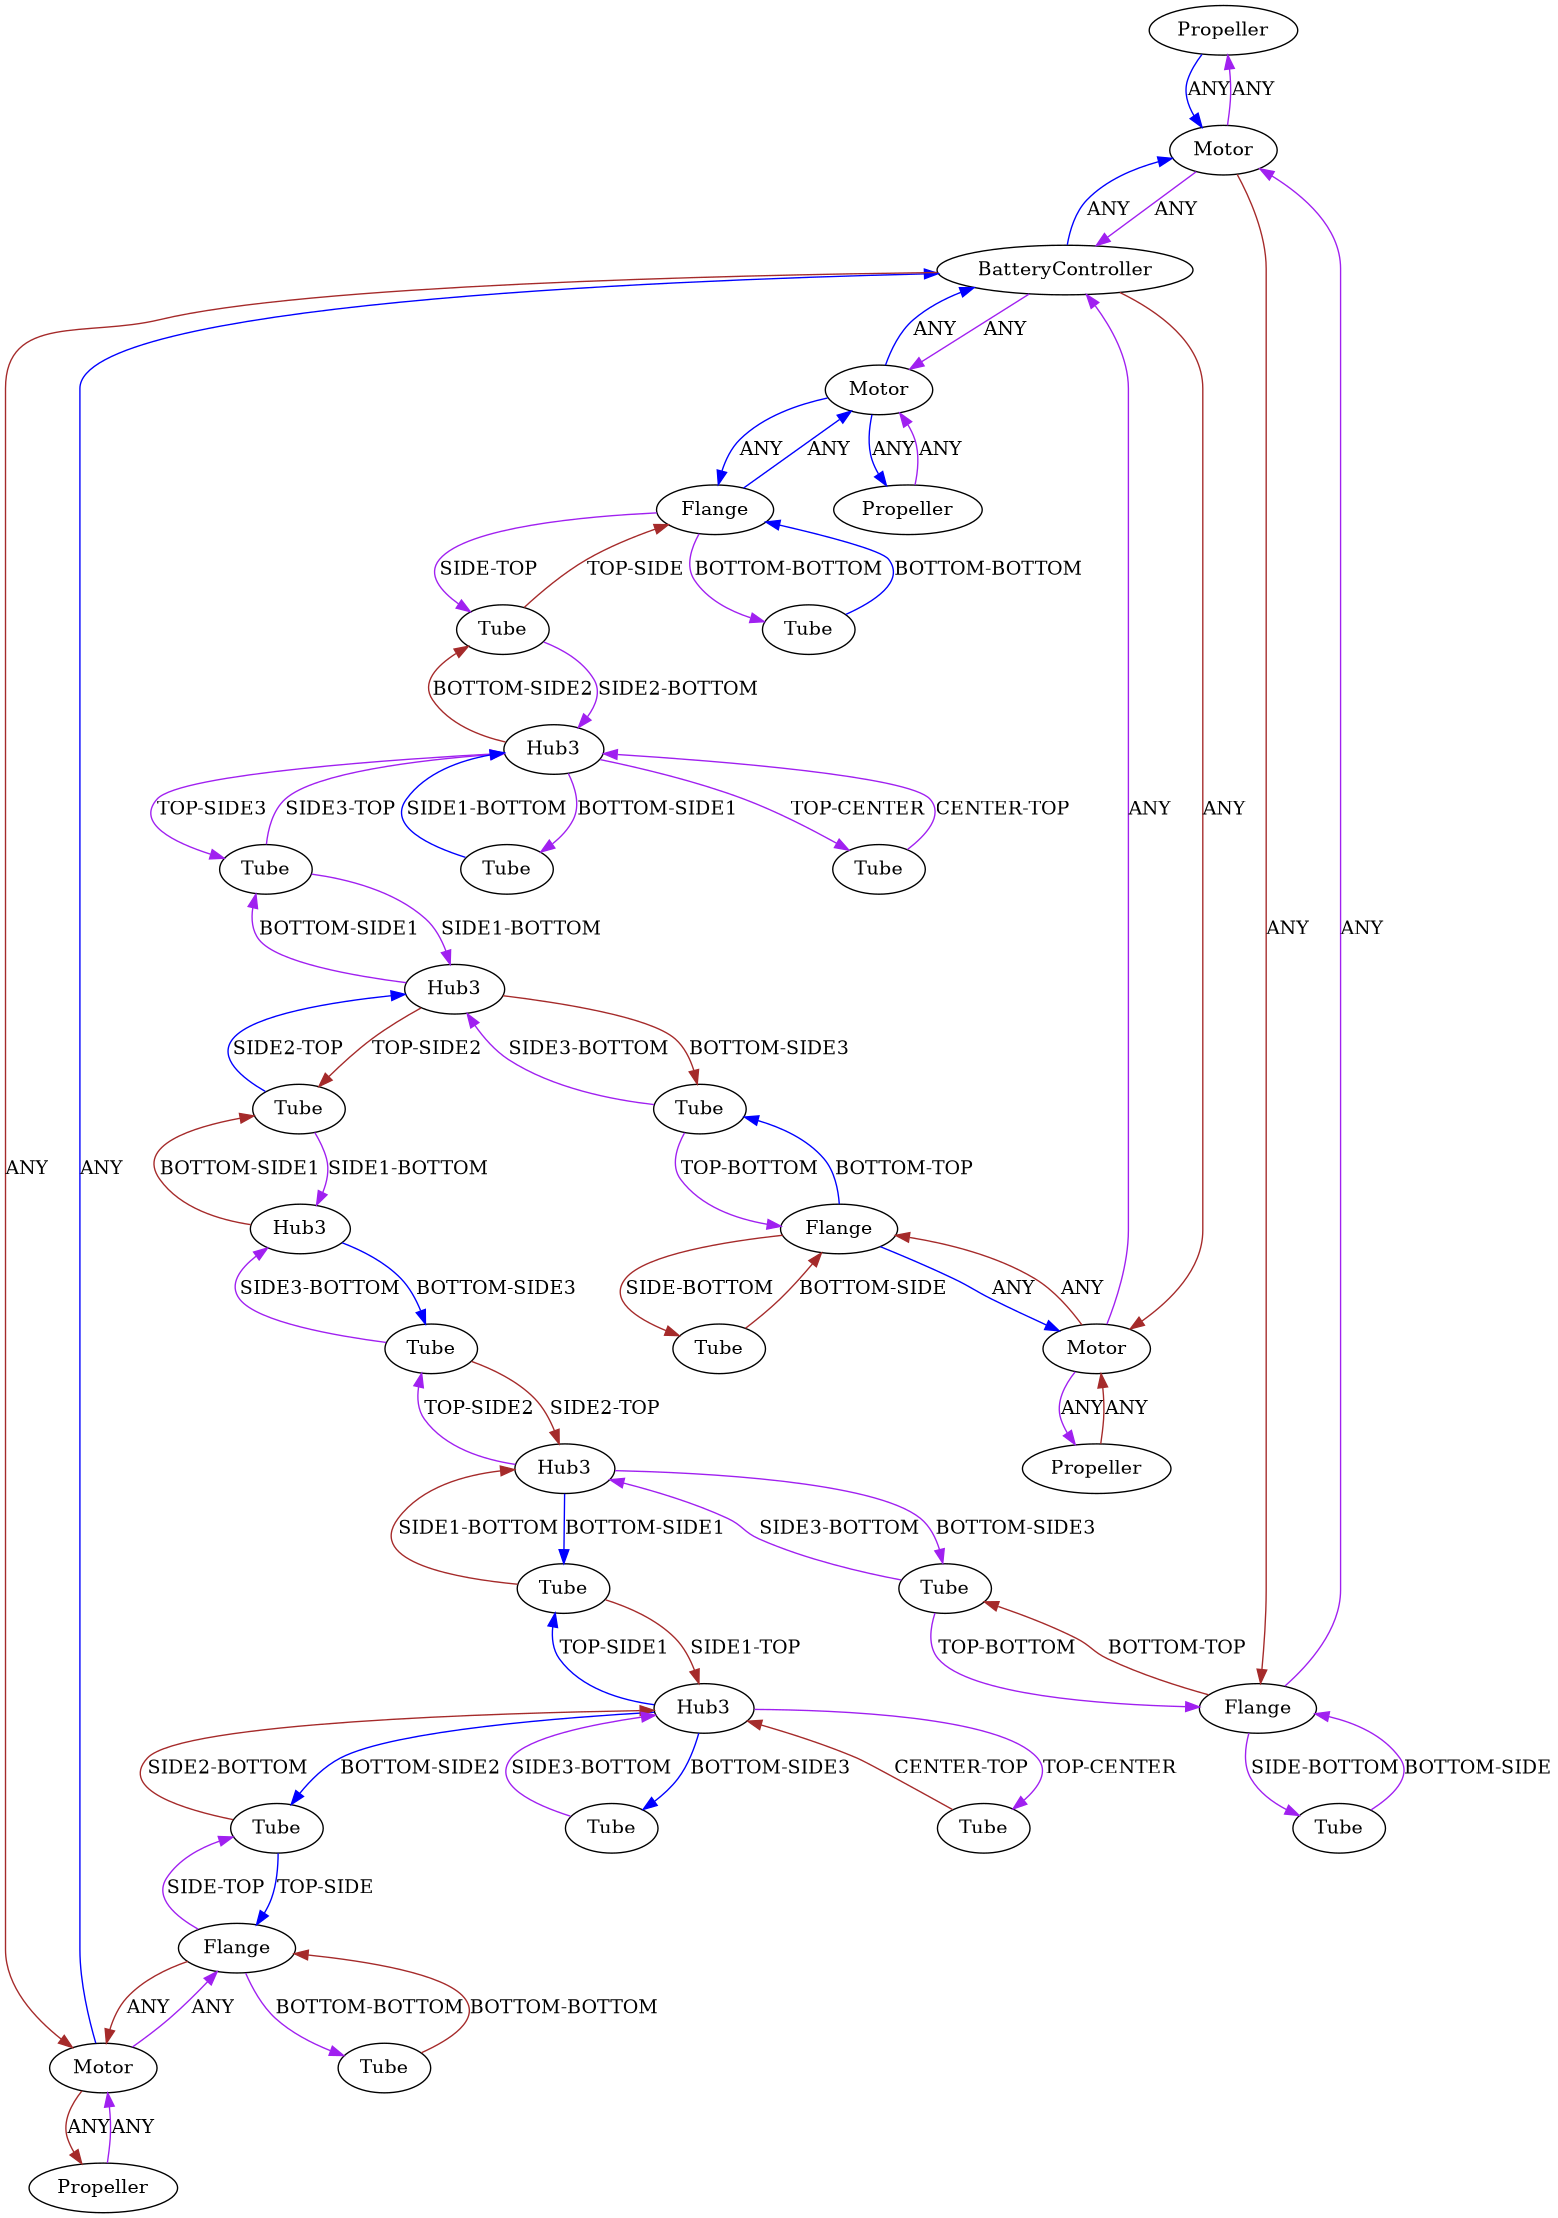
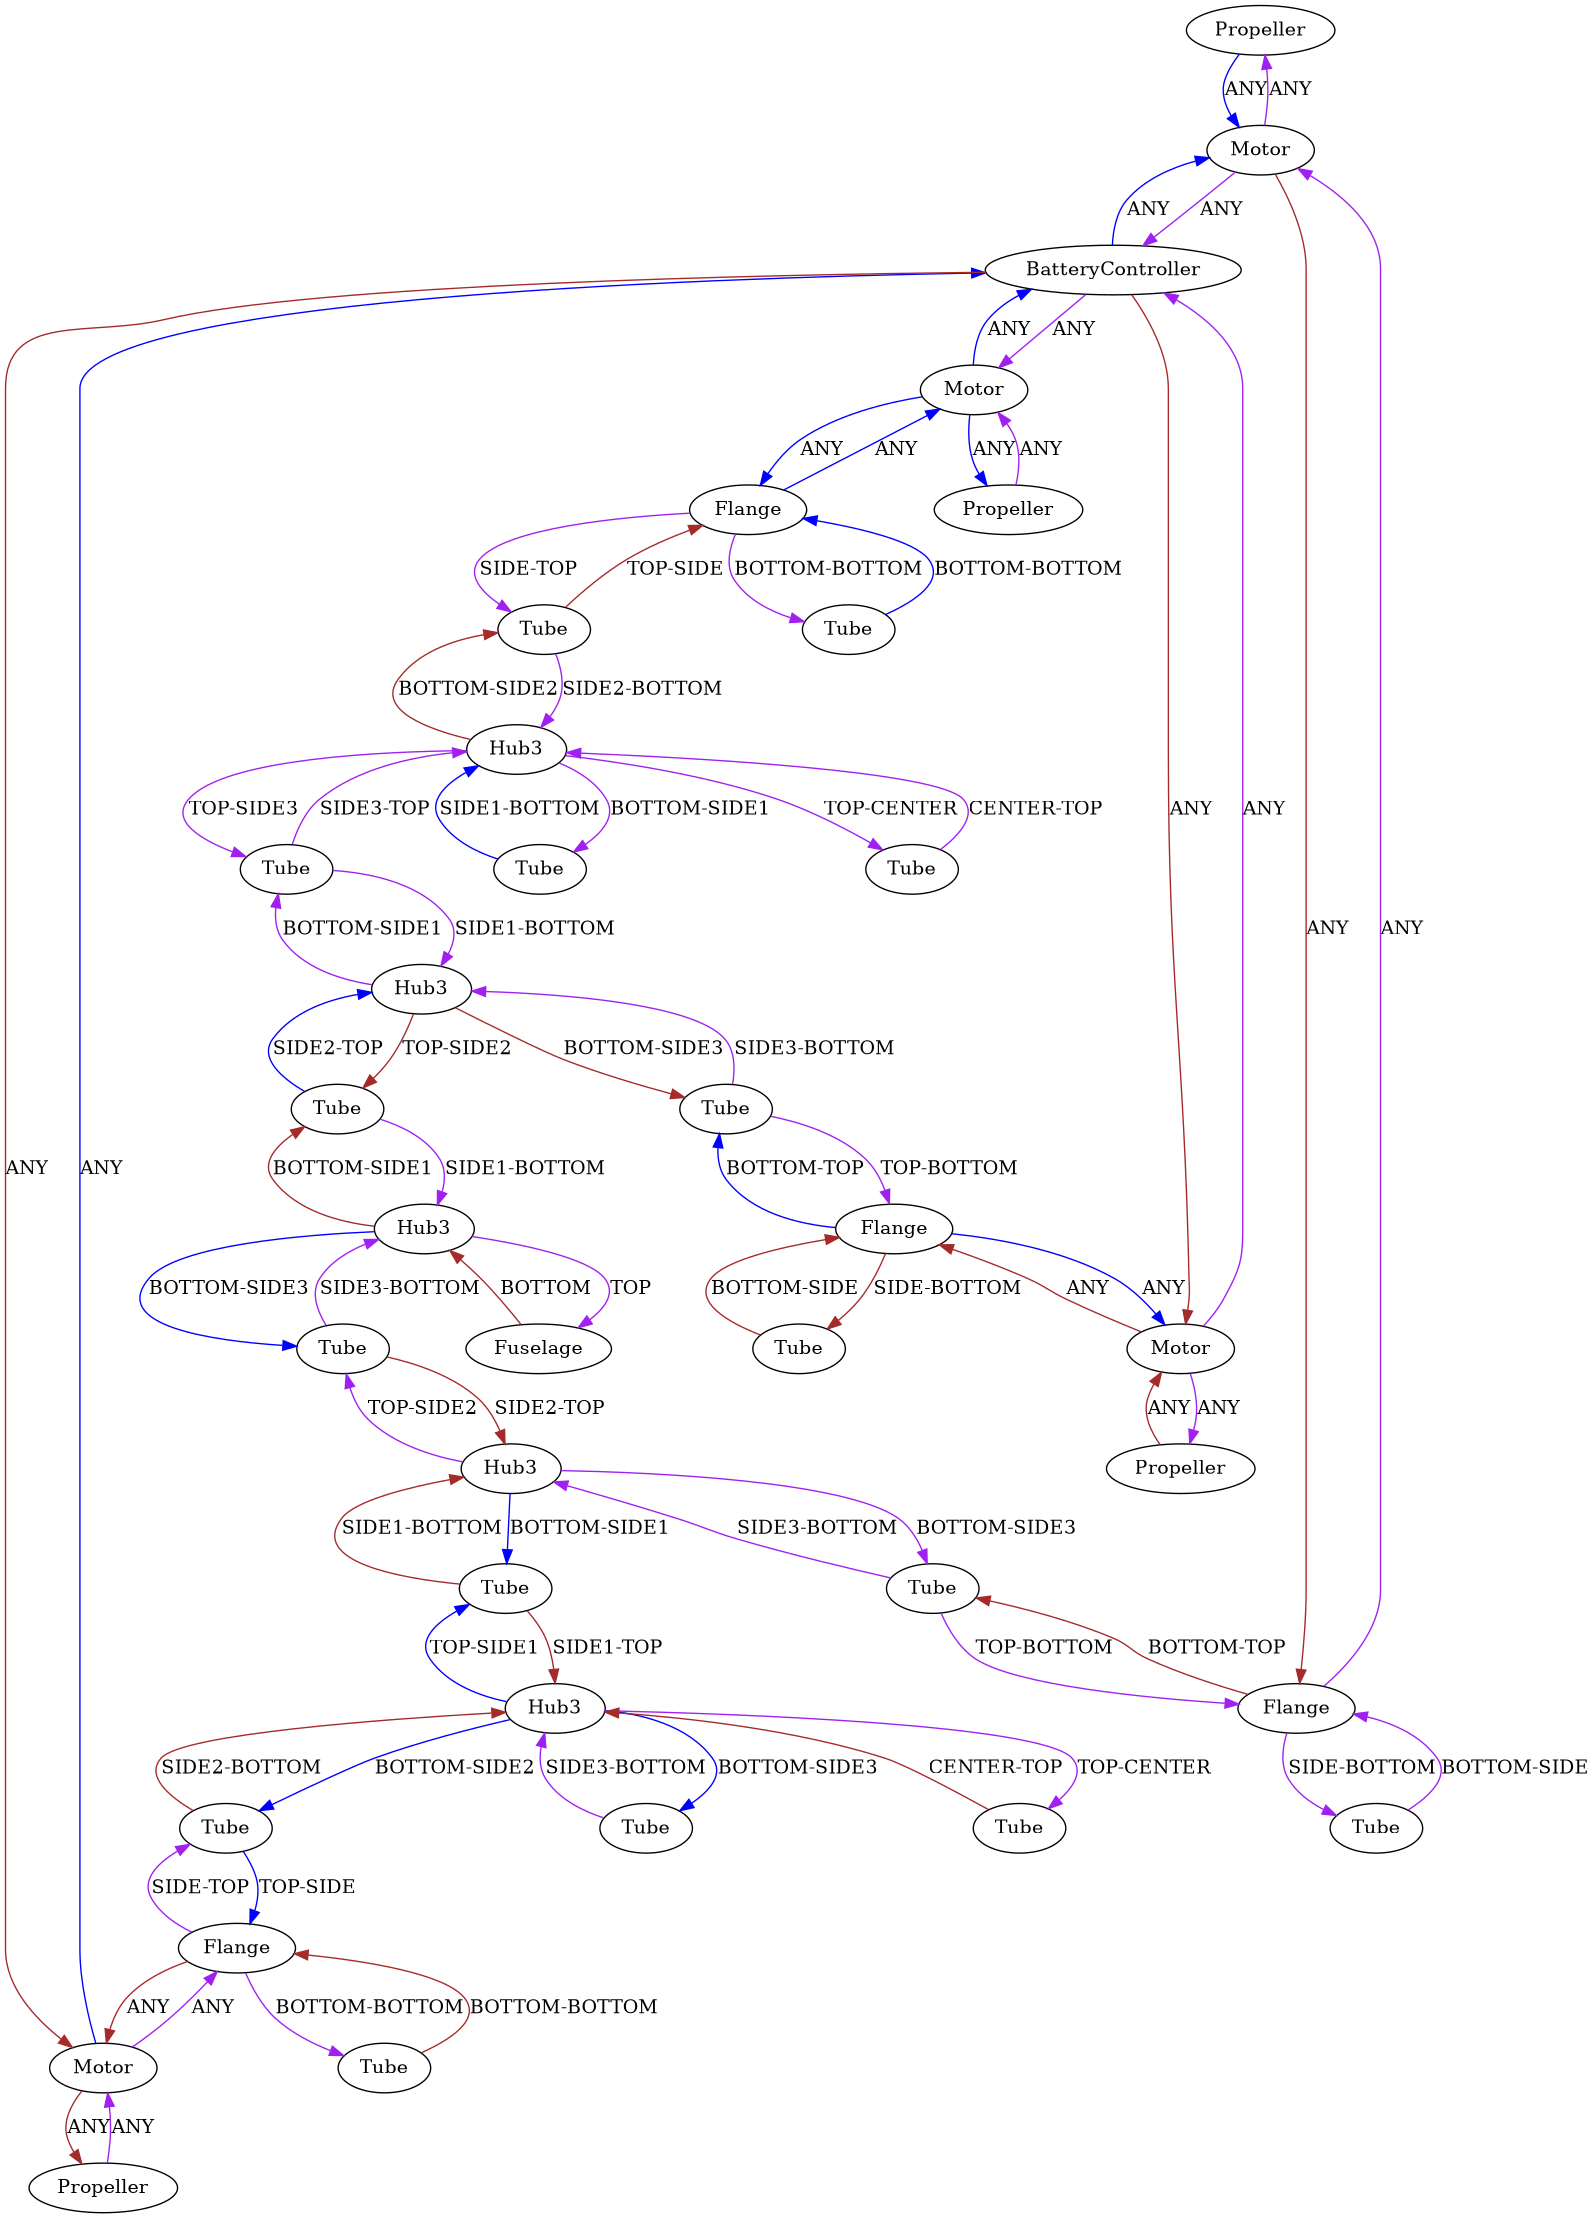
node "Fuselage": added
